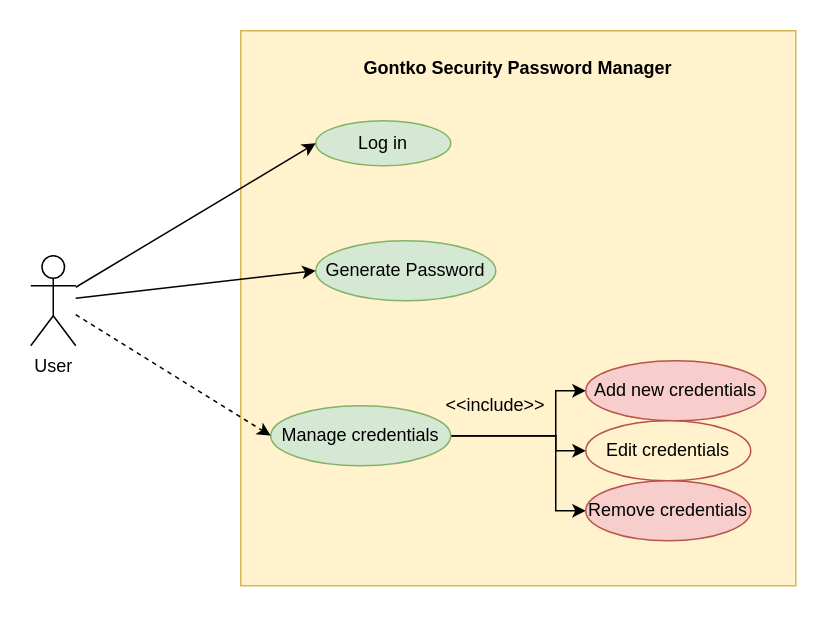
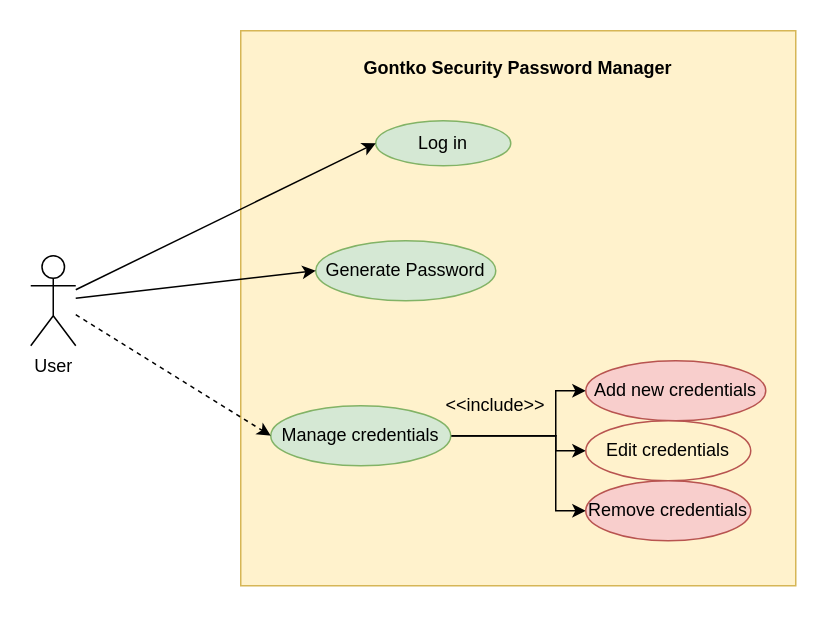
node "Log in": moved (383, 143) -> (443, 143)
